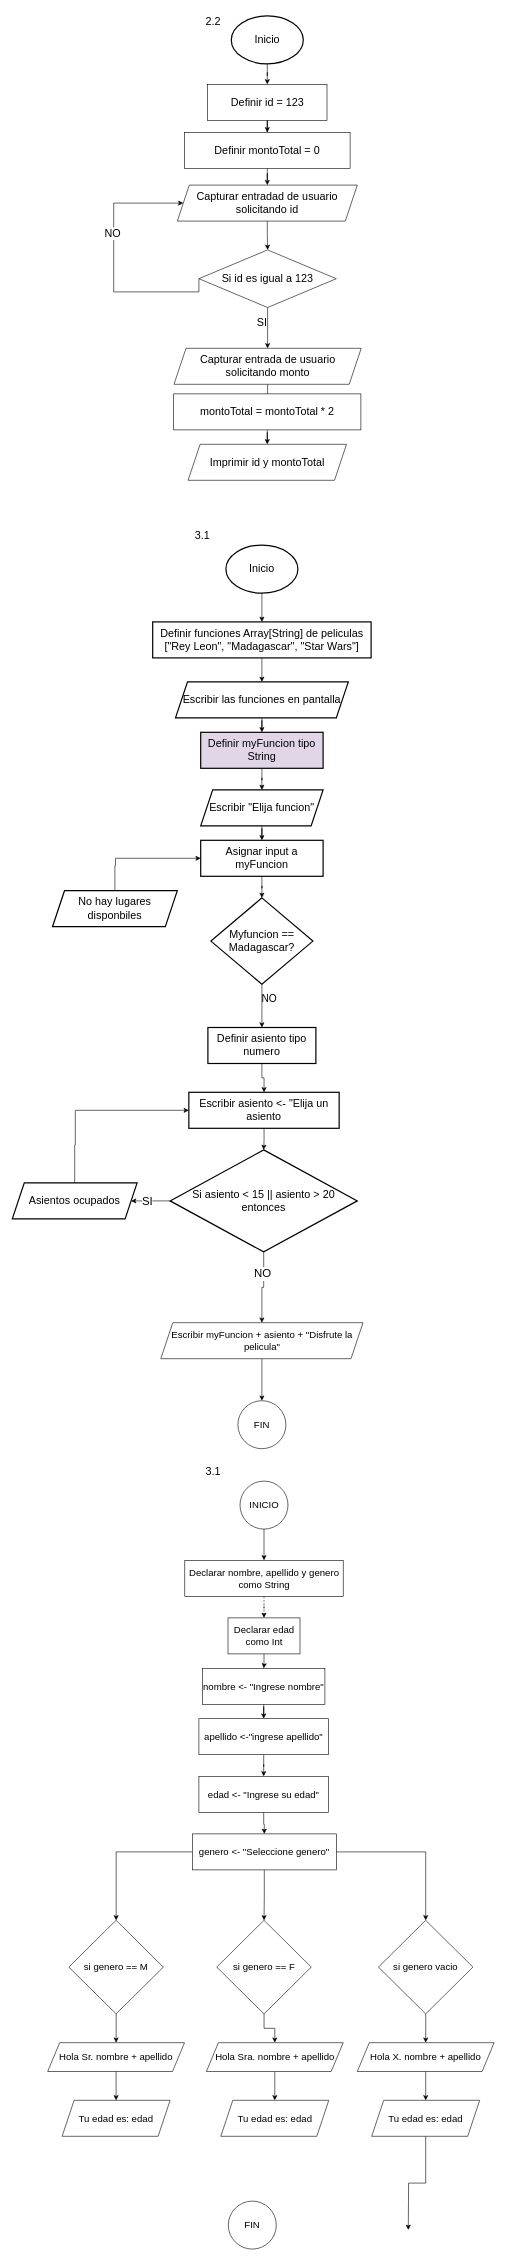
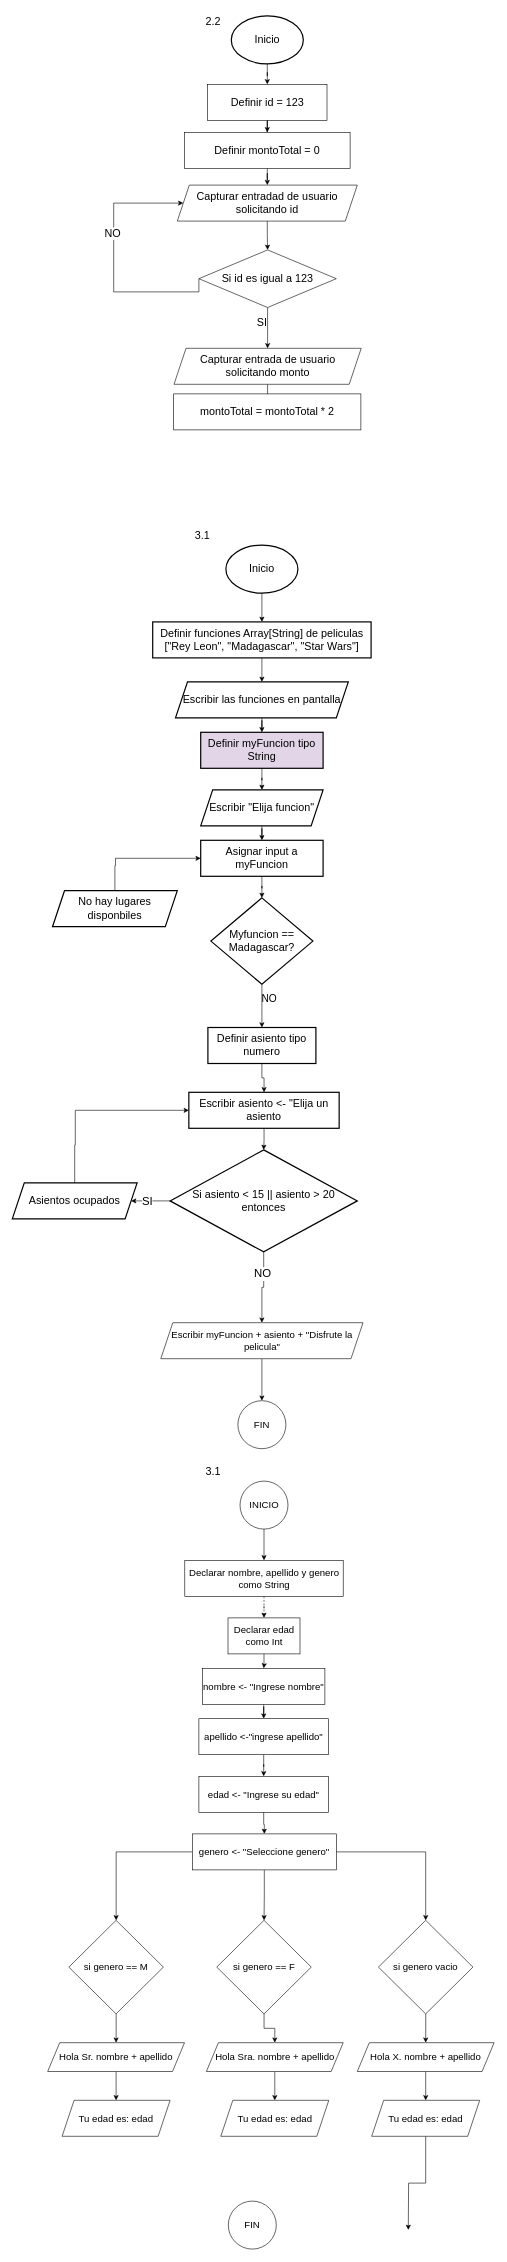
edge "montoTotal = montoTotal * 2" -> "Imprimir id y montoTotal": removed
node "Imprimir id y montoTotal": removed
